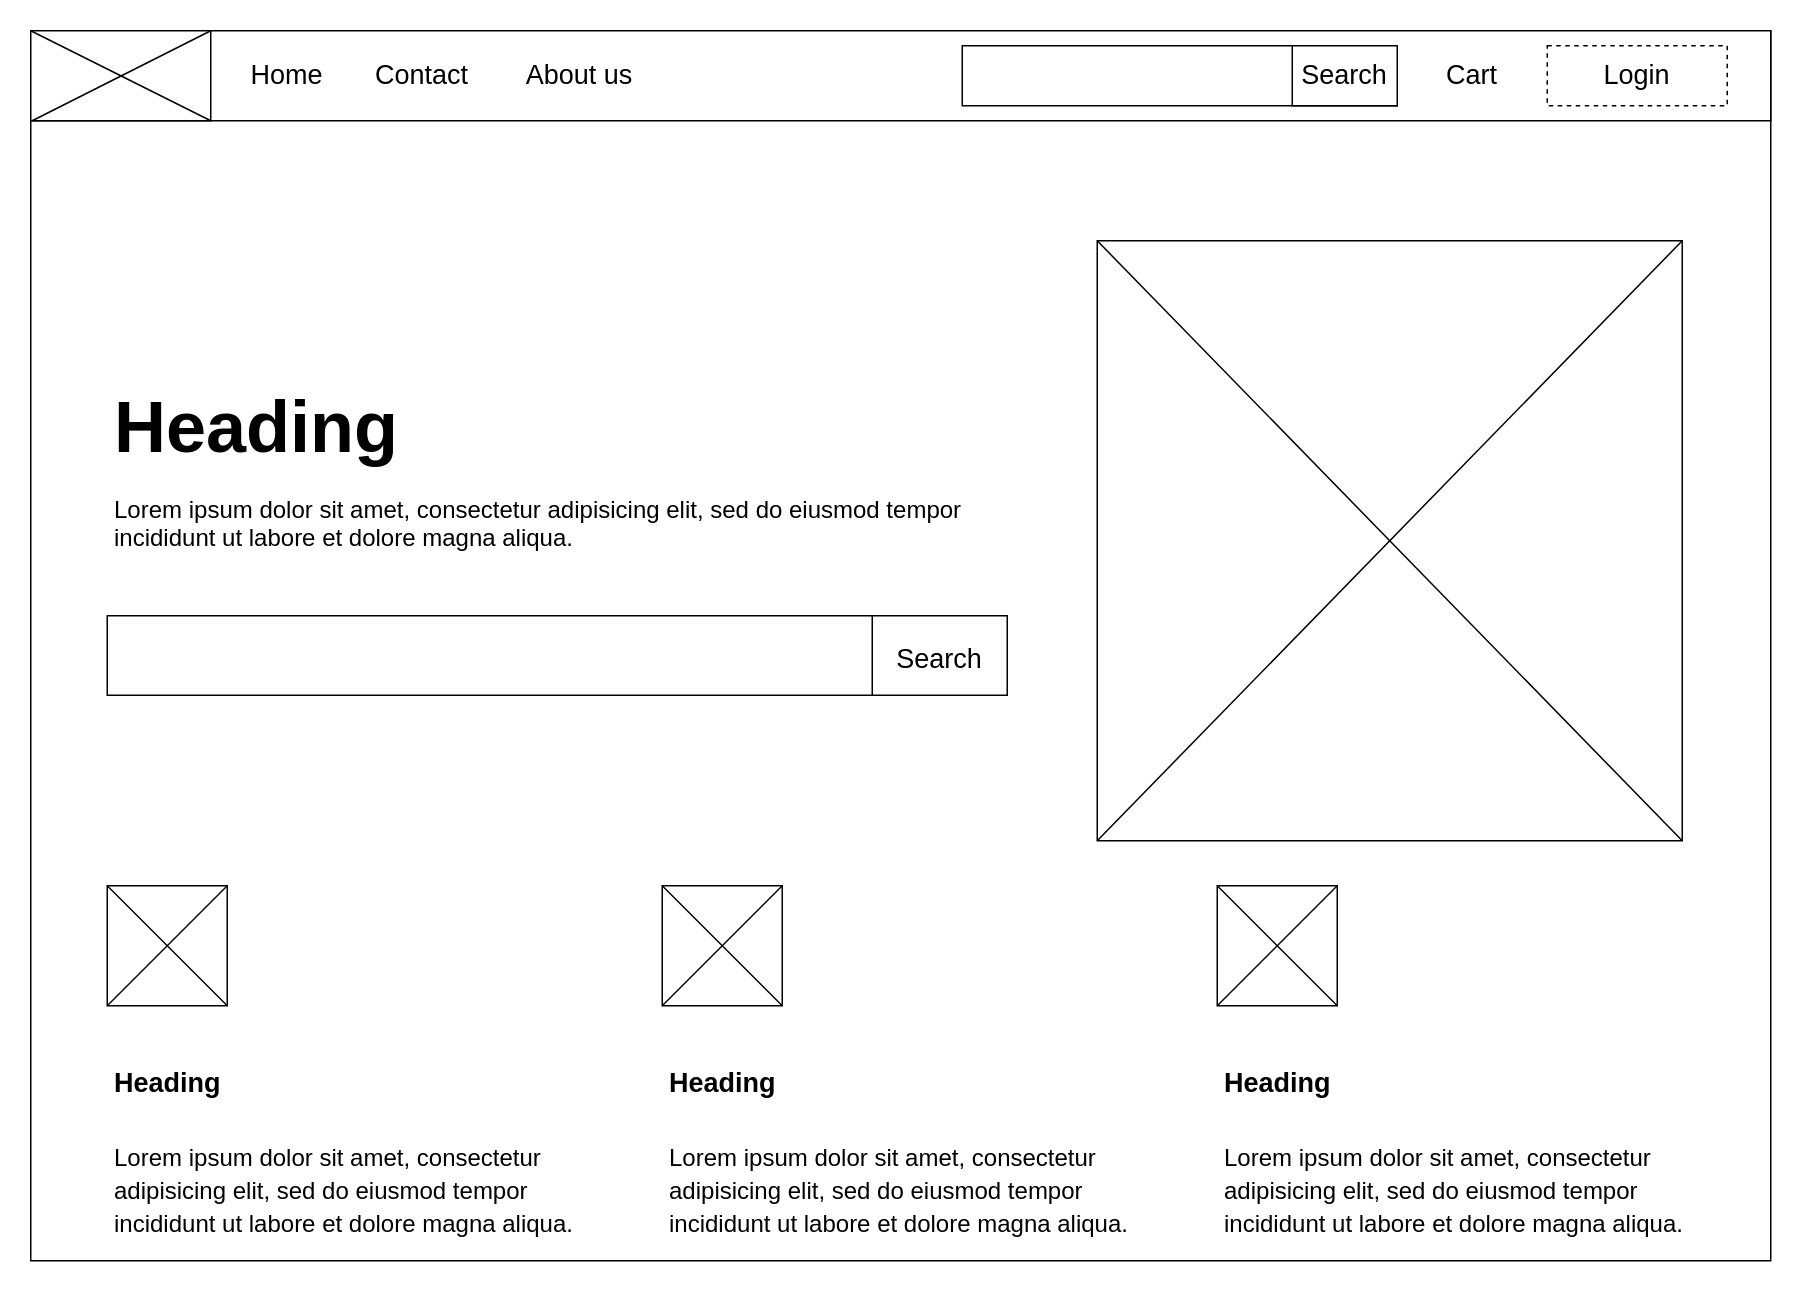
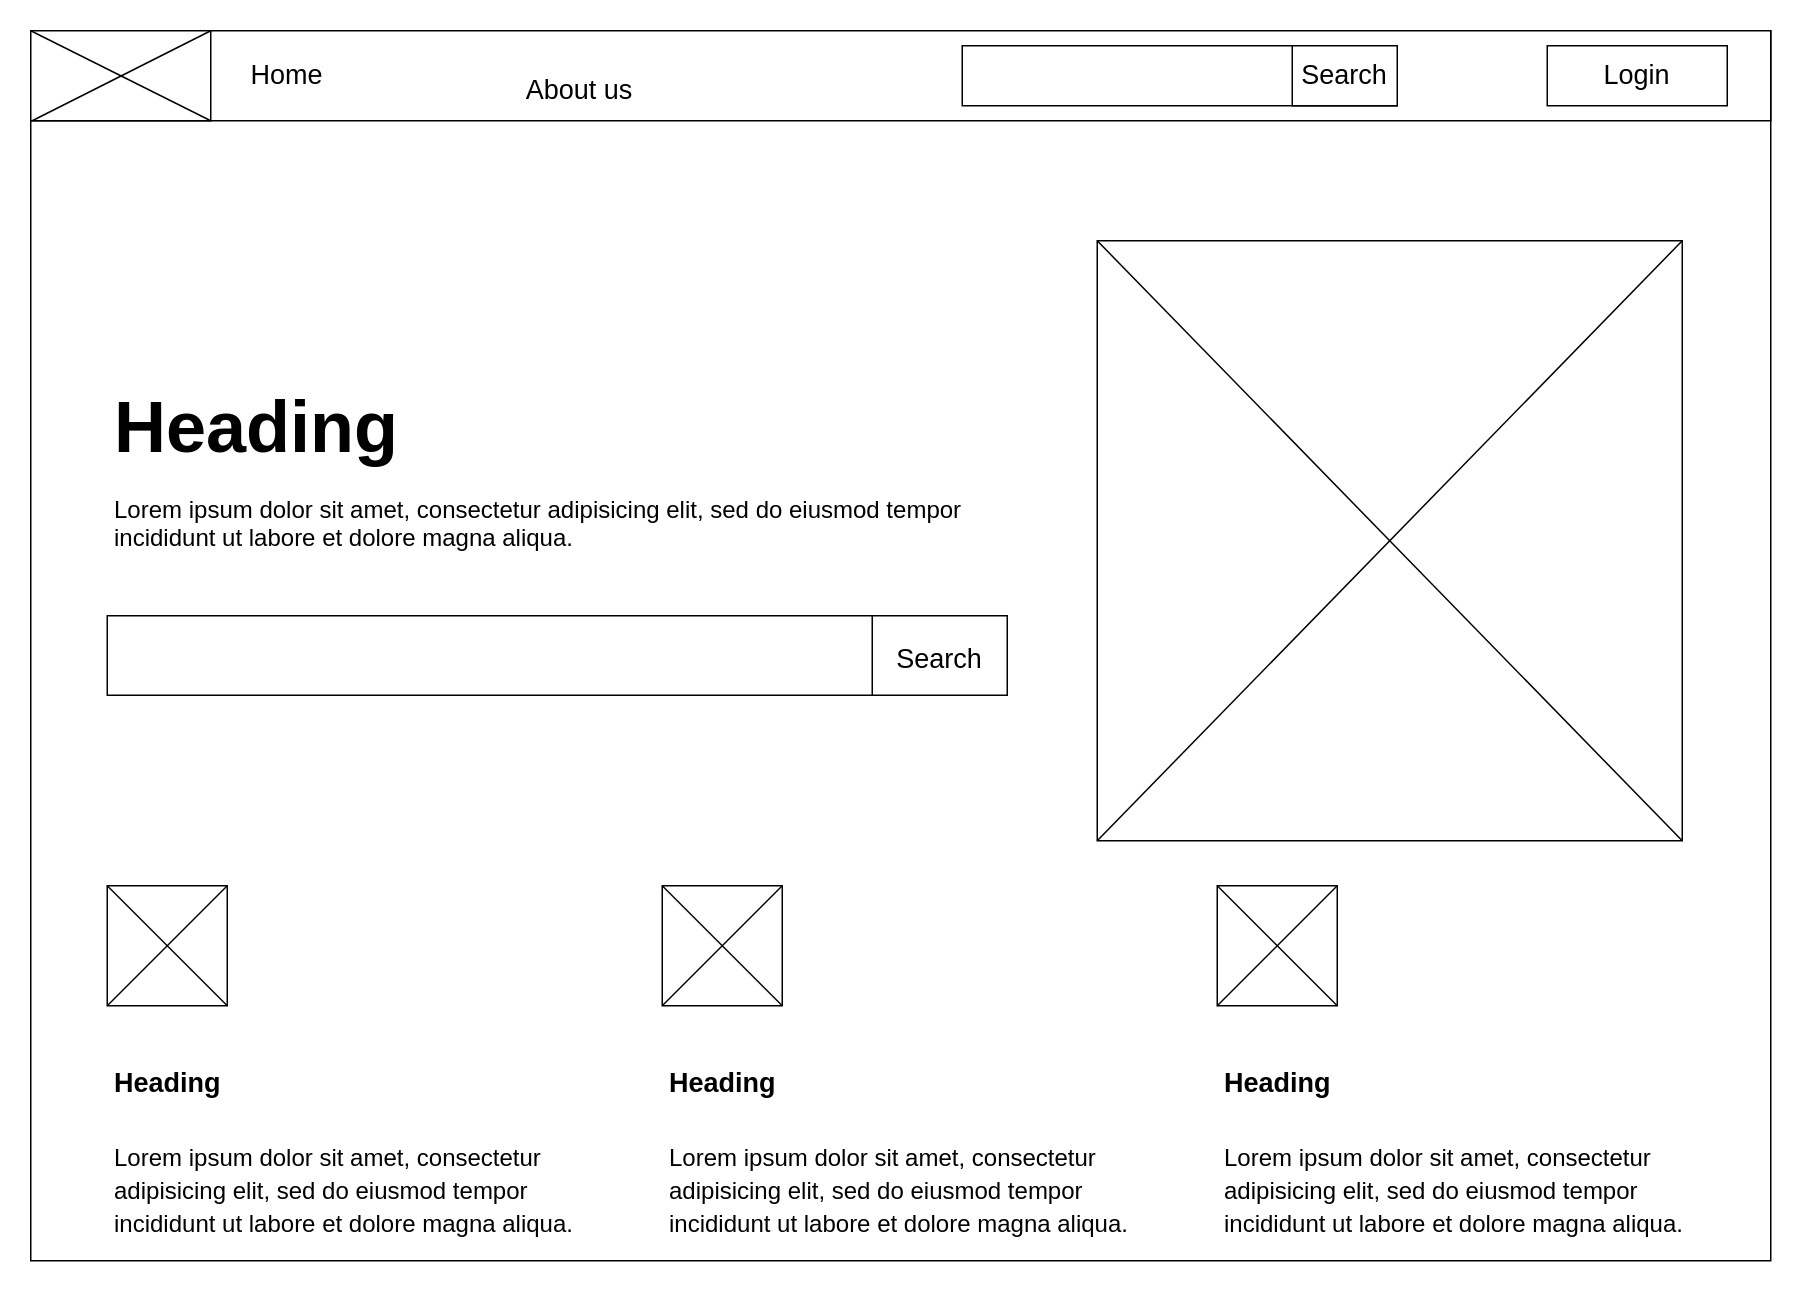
node "Contact": removed
node "About us": moved (580, 76) -> (580, 91)
node "Cart": removed
node "Login": style dashed -> solid
